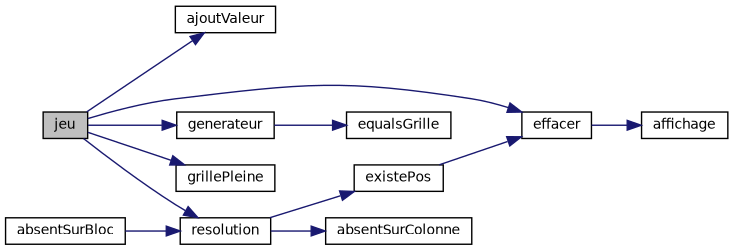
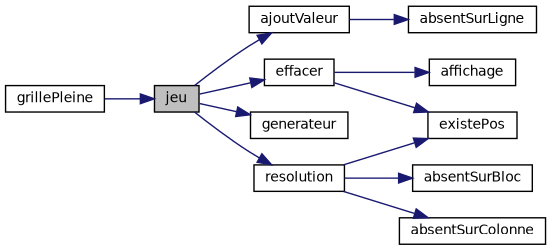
node "absentSurLigne": added
node "equalsGrille": removed
edge "jeu" -> "grillePleine": reversed
edge "existePos" -> "effacer": reversed
edge "absentSurBloc" -> "resolution": reversed
